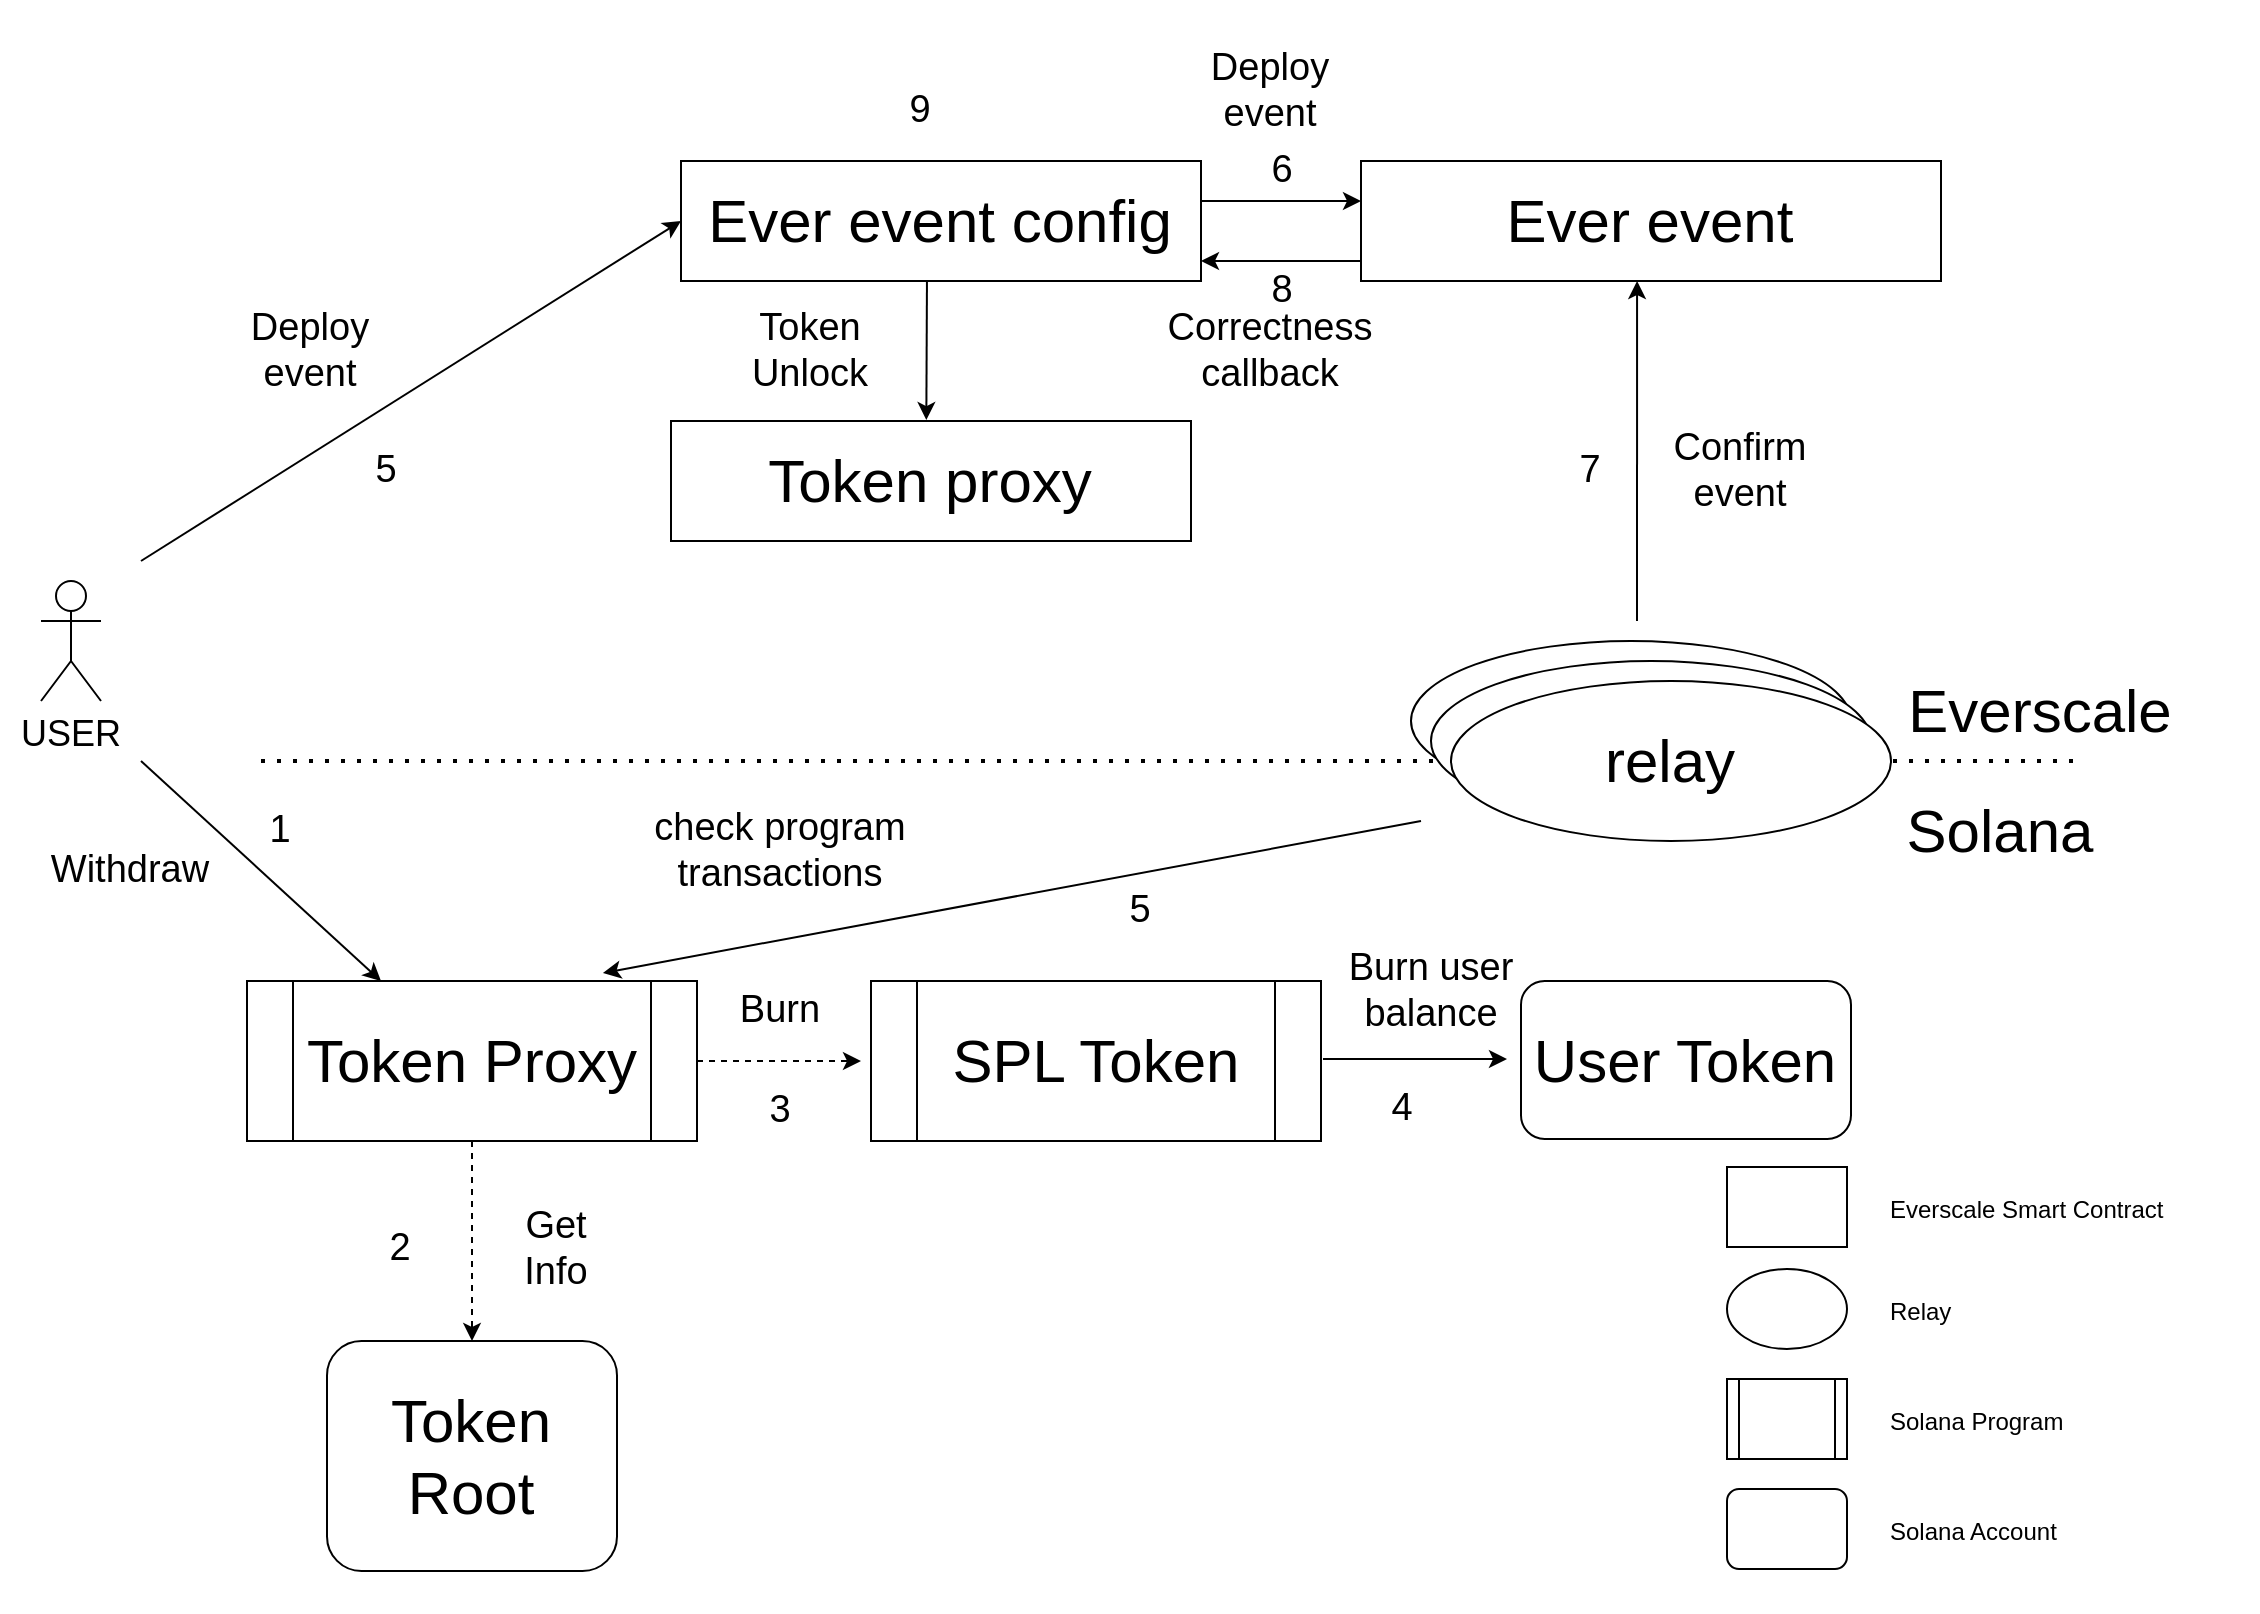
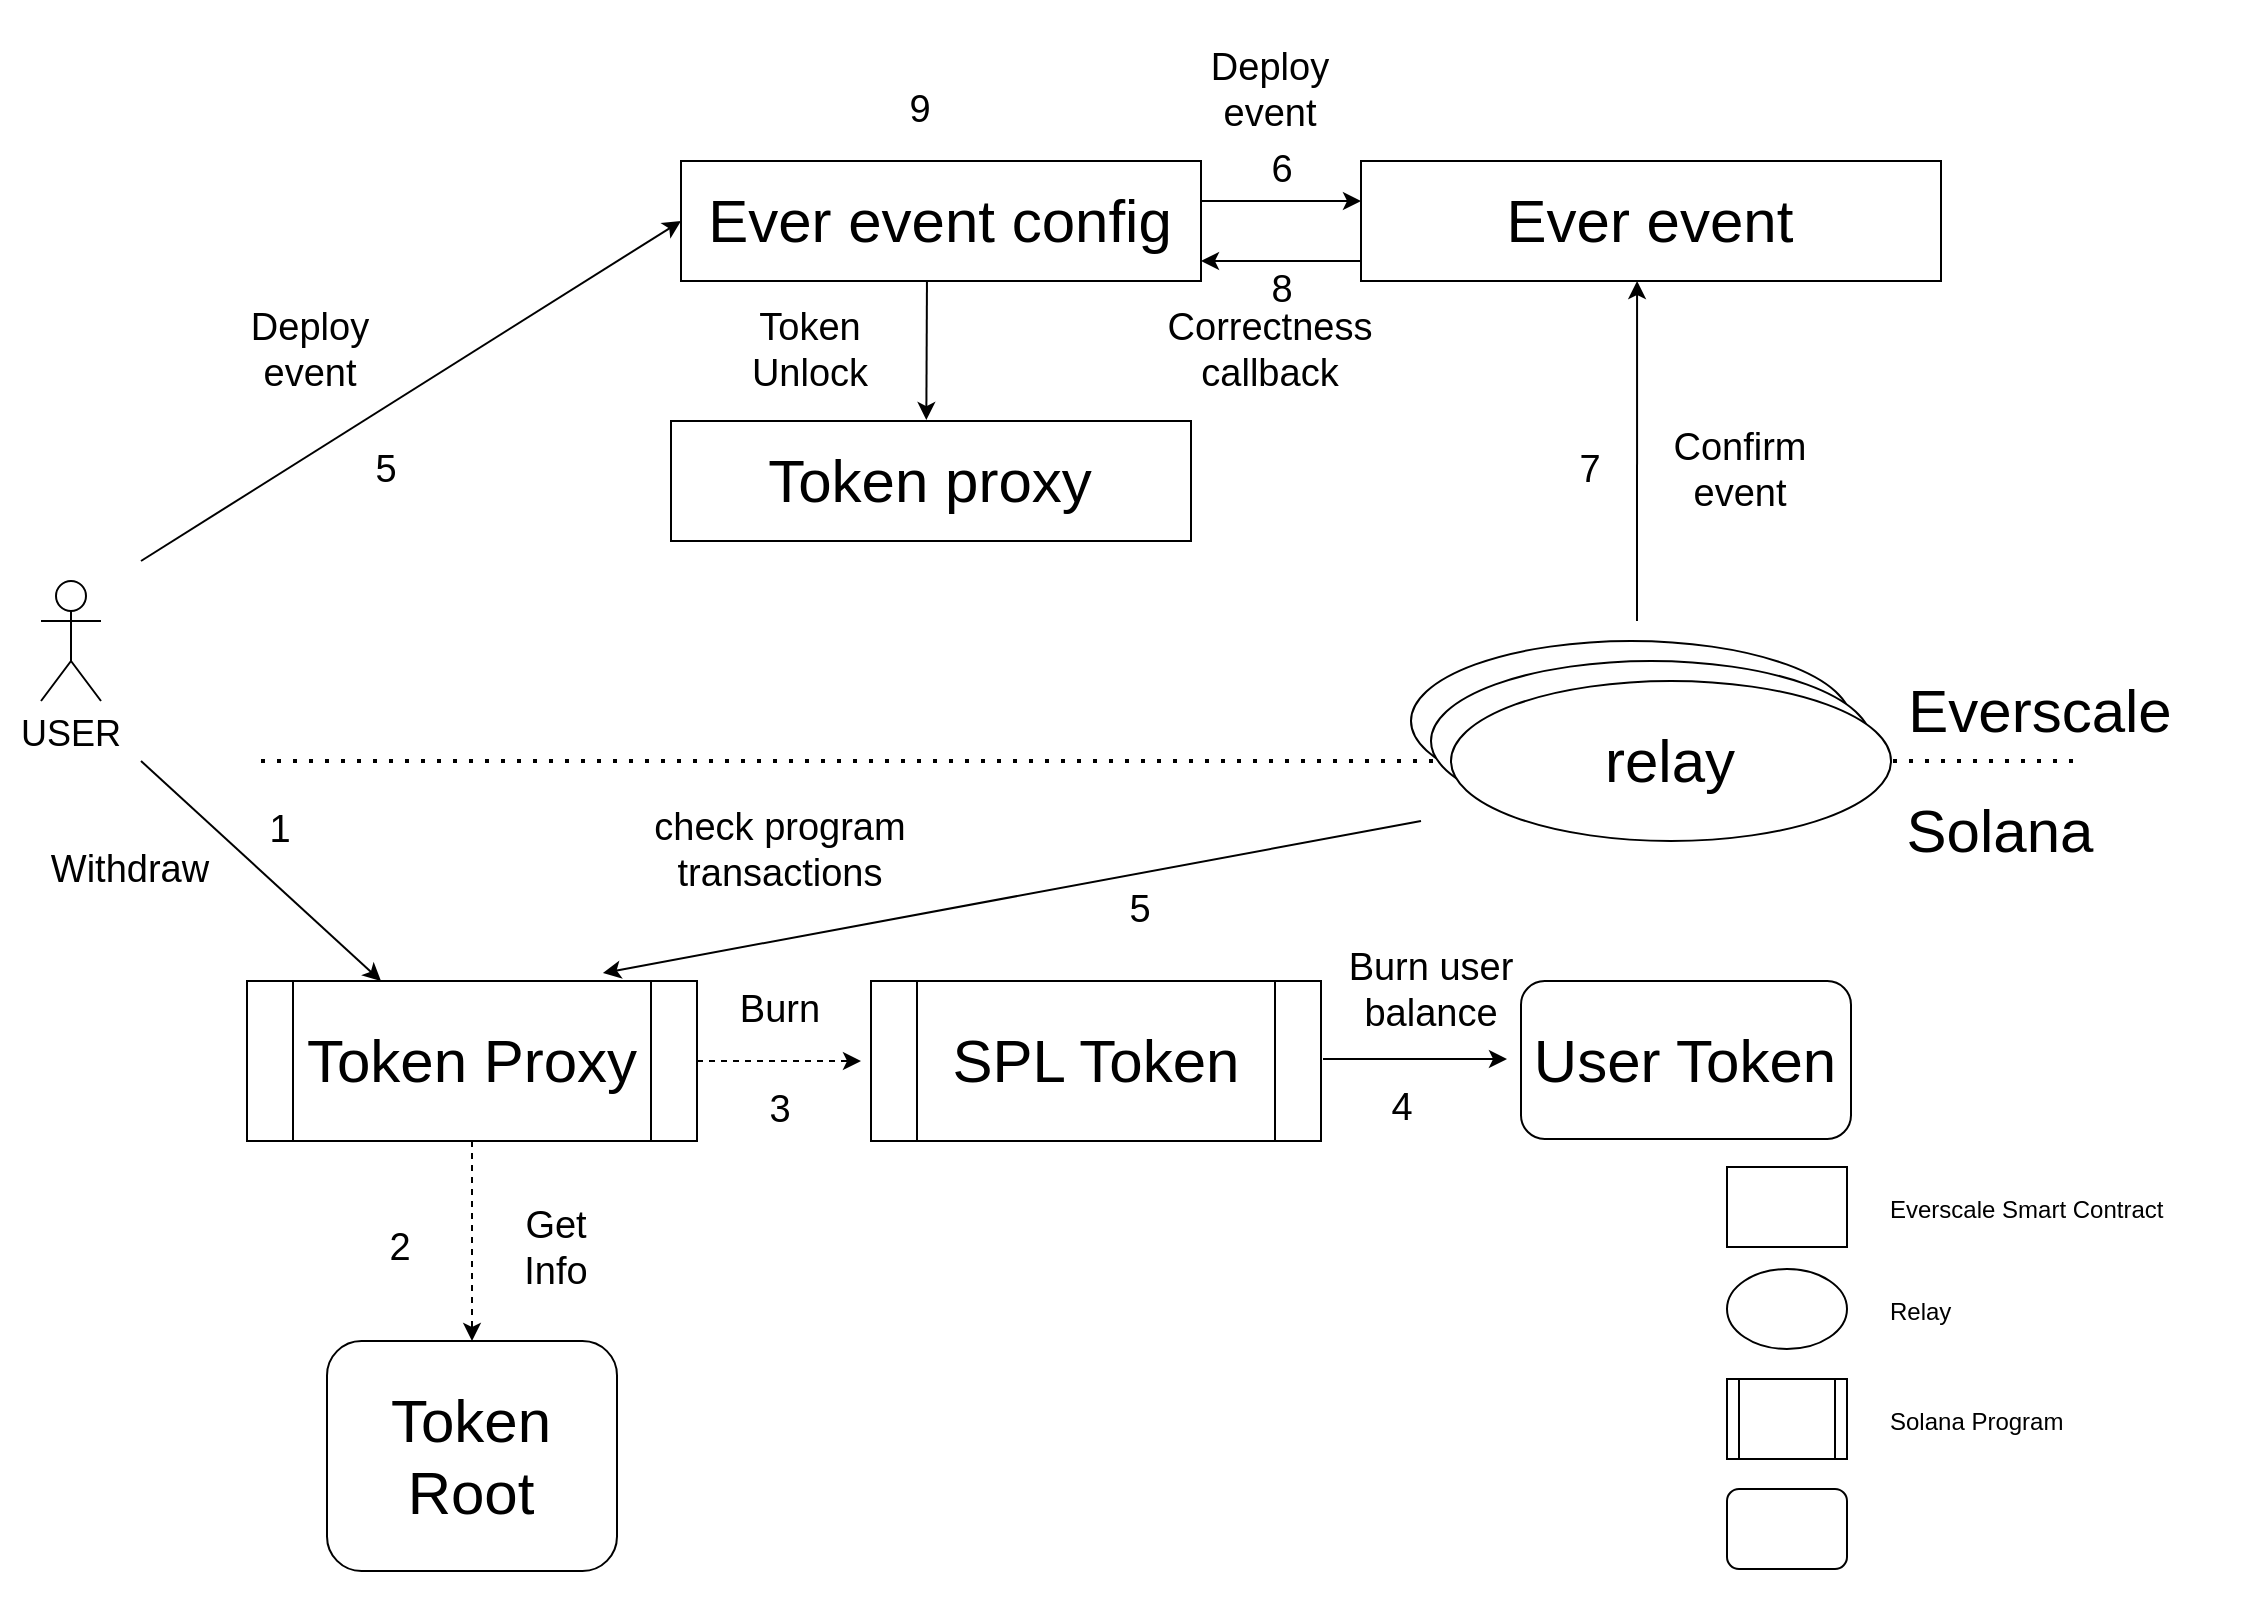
node "Solana Account": removed
